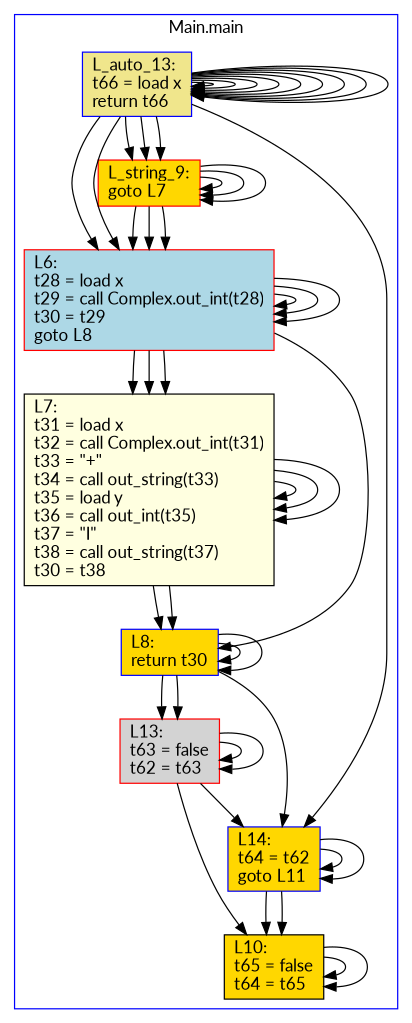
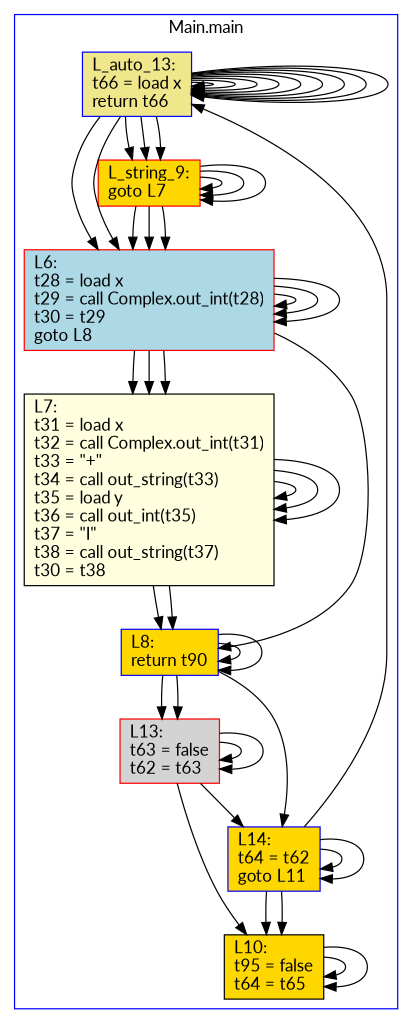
edge "L_auto_13: t66 = load x return t66" -> "L14: t64 = t62 goto L11": reversed
node "L8: return t30": label "L8: return t30" -> "L8: return t90"
node "L10: t65 = false t64 = t65": label "L10: t65 = false t64 = t65" -> "L10: t95 = false t64 = t65"
